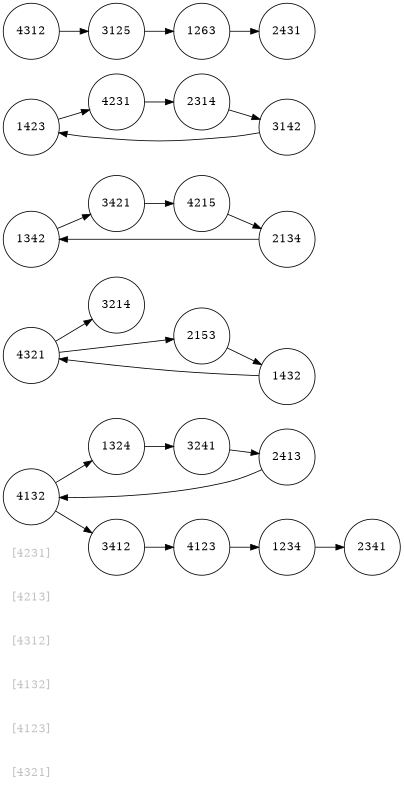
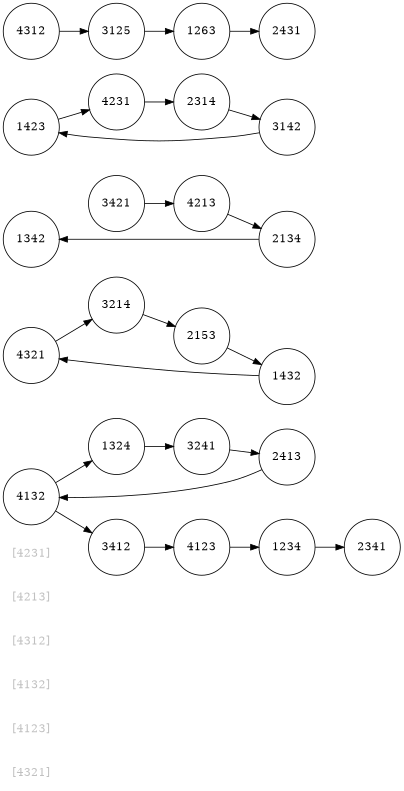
node "4215": label "4215" -> "4213"
edge "1342" -> "3421": removed
edge "4321" -> "2153": now "3214" -> "2153"
